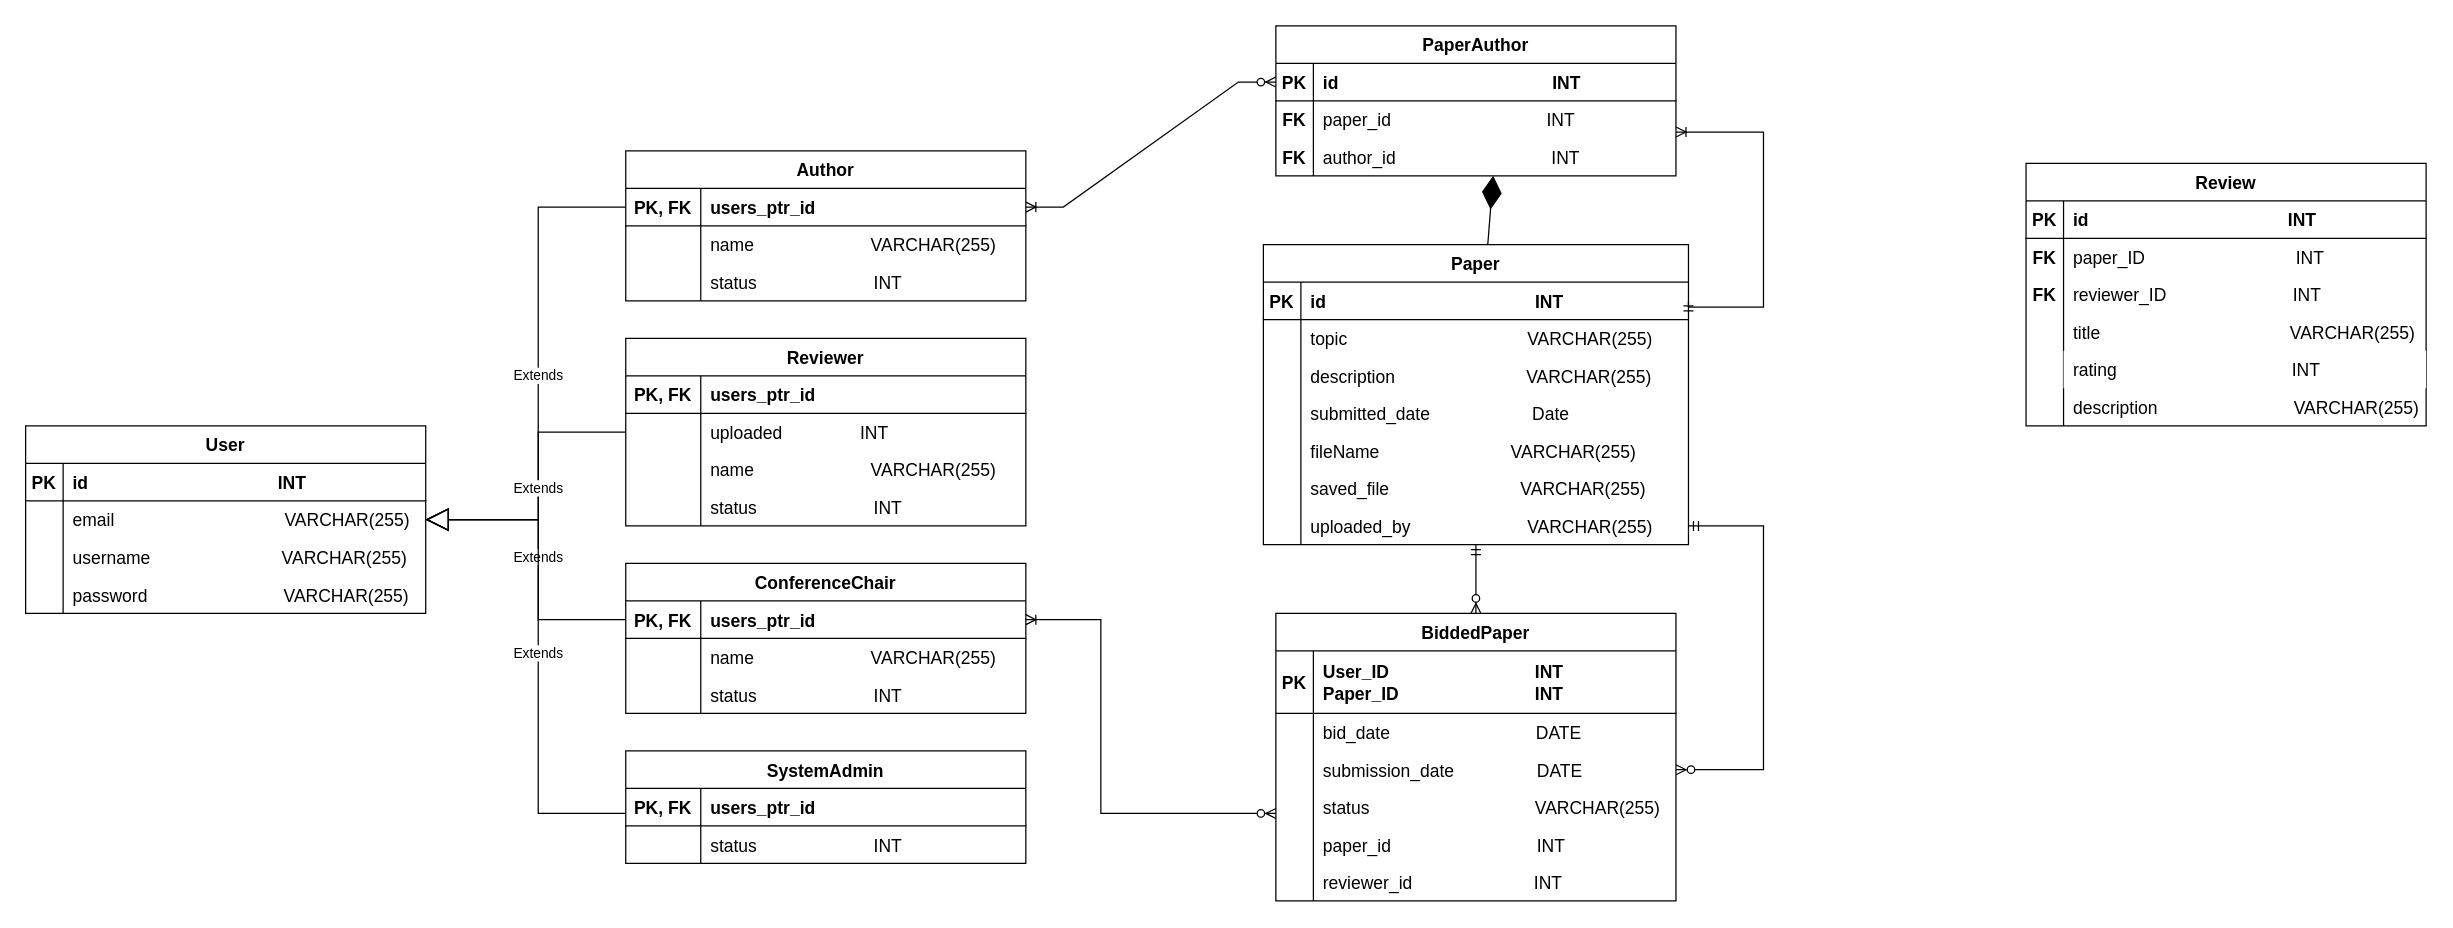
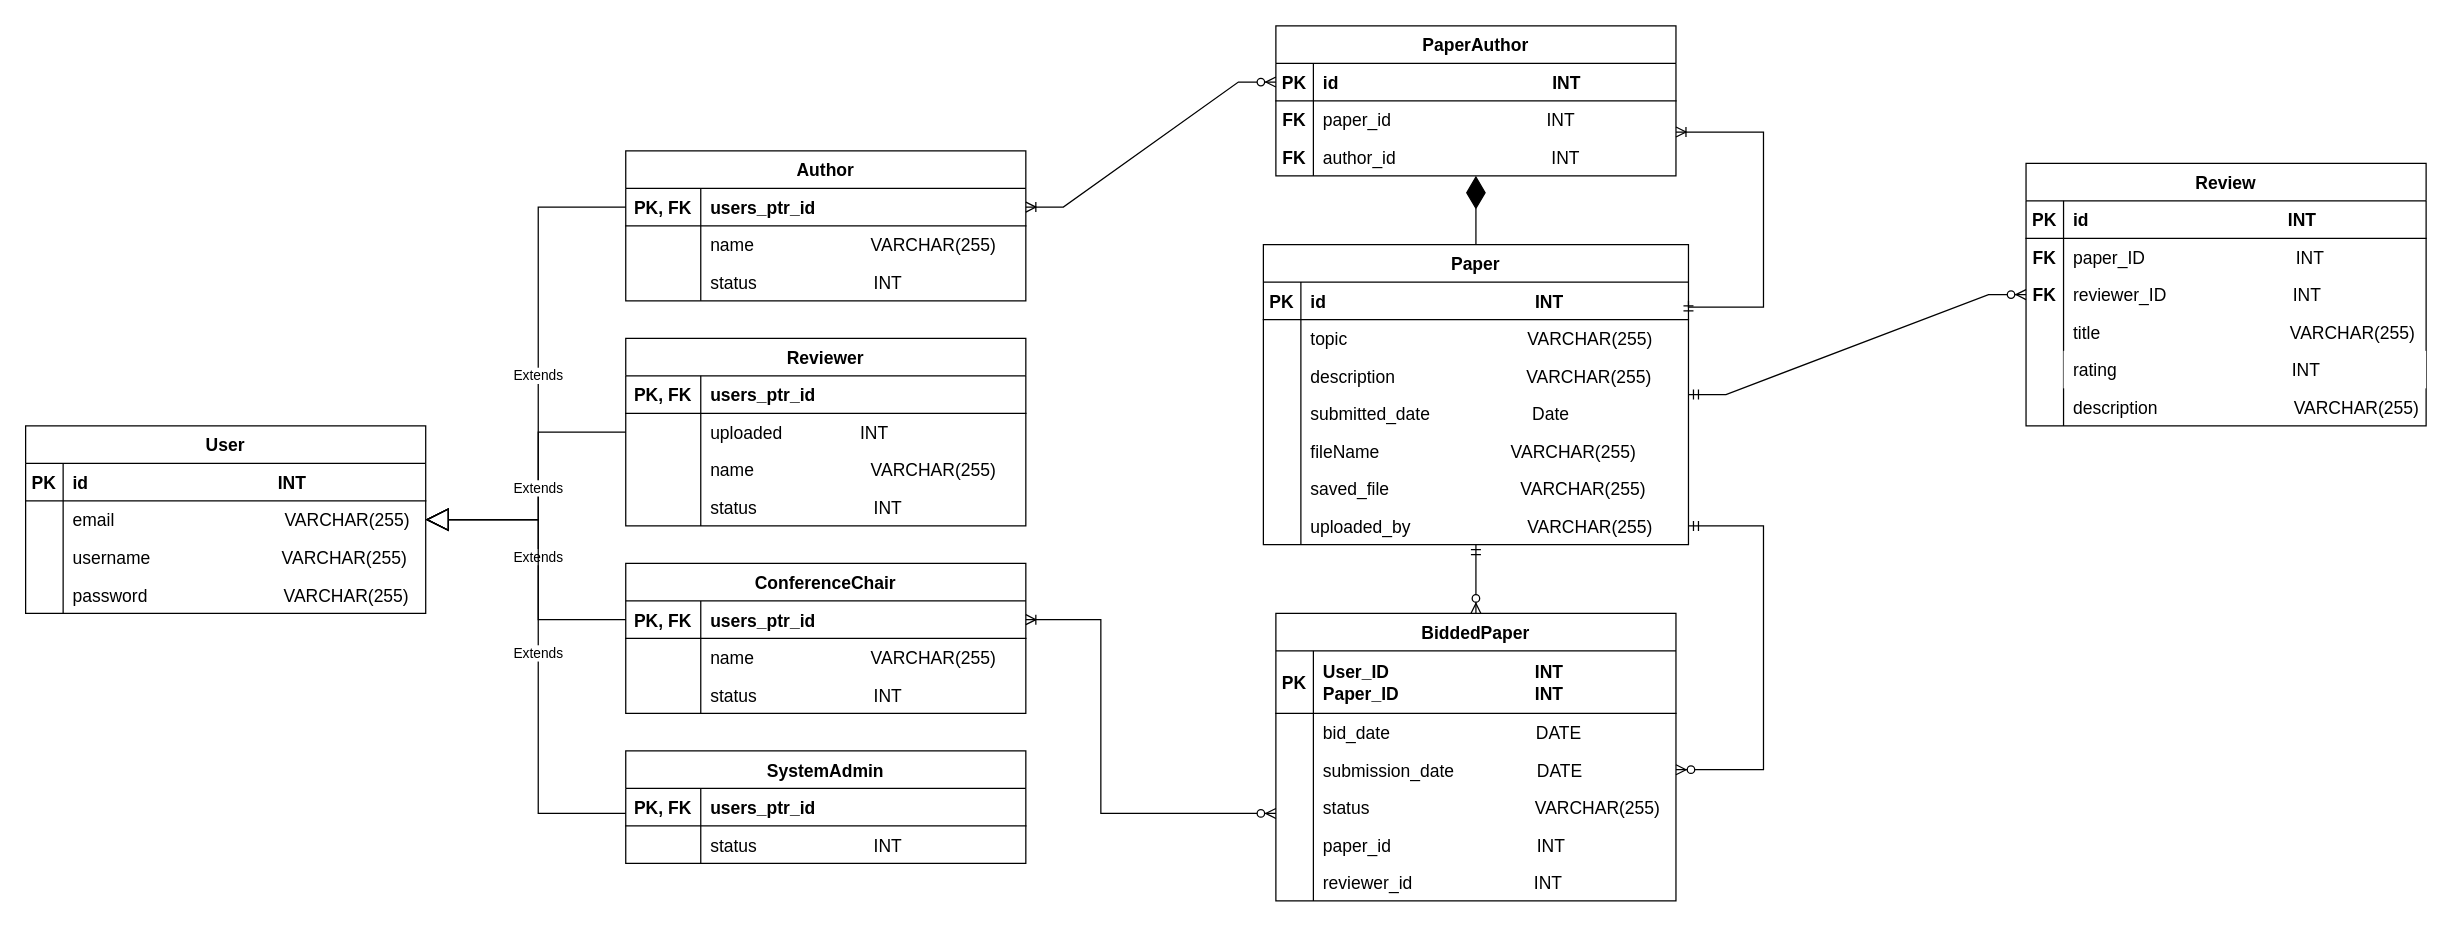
edge "Paper" -> "author_id INT": now "Paper" -> "PaperAuthor"
edge "Review" -- "Paper": added
